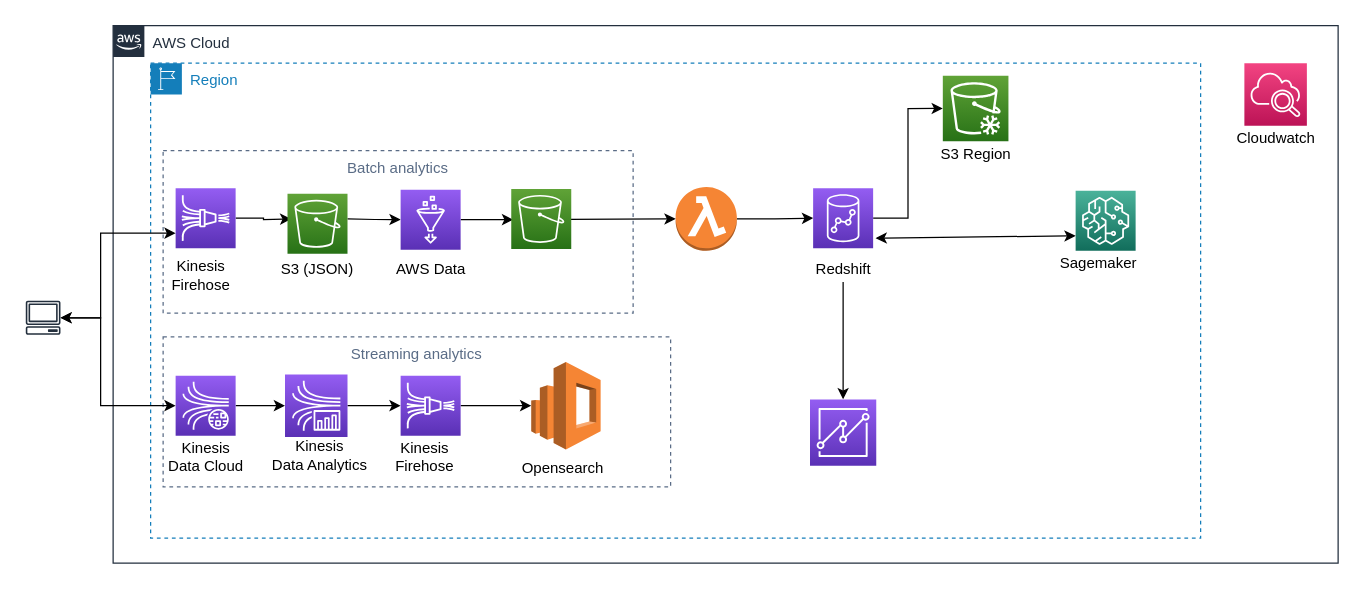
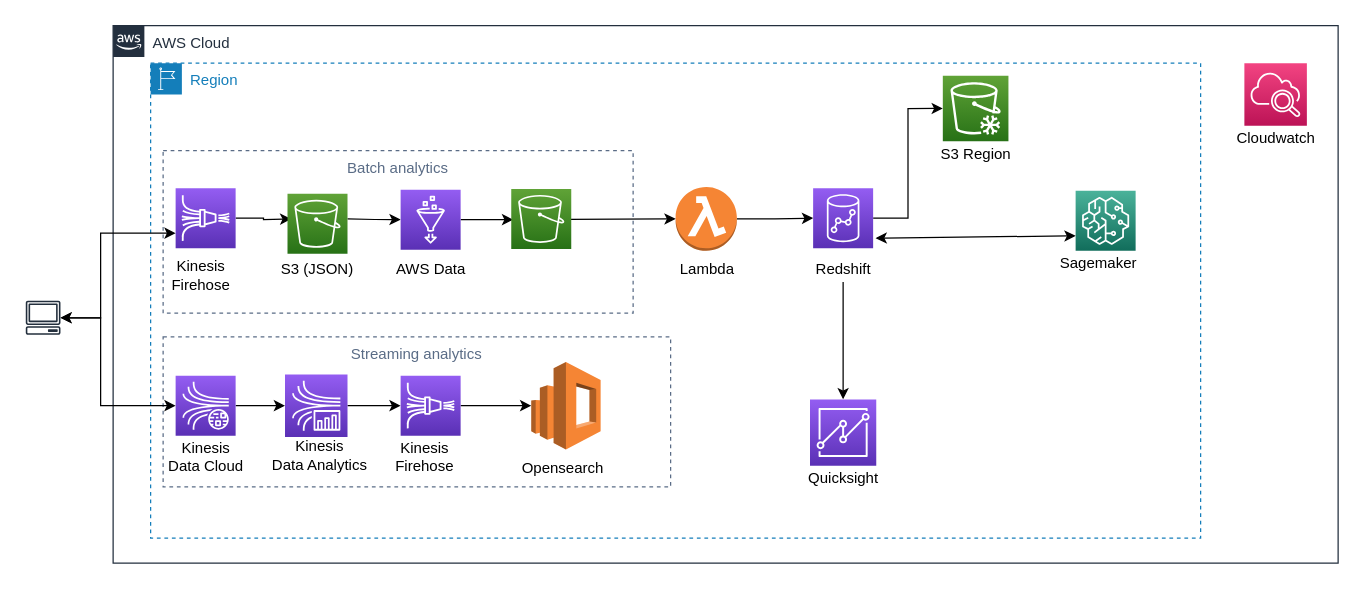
node "Lambda": added
node "Quicksight": added
